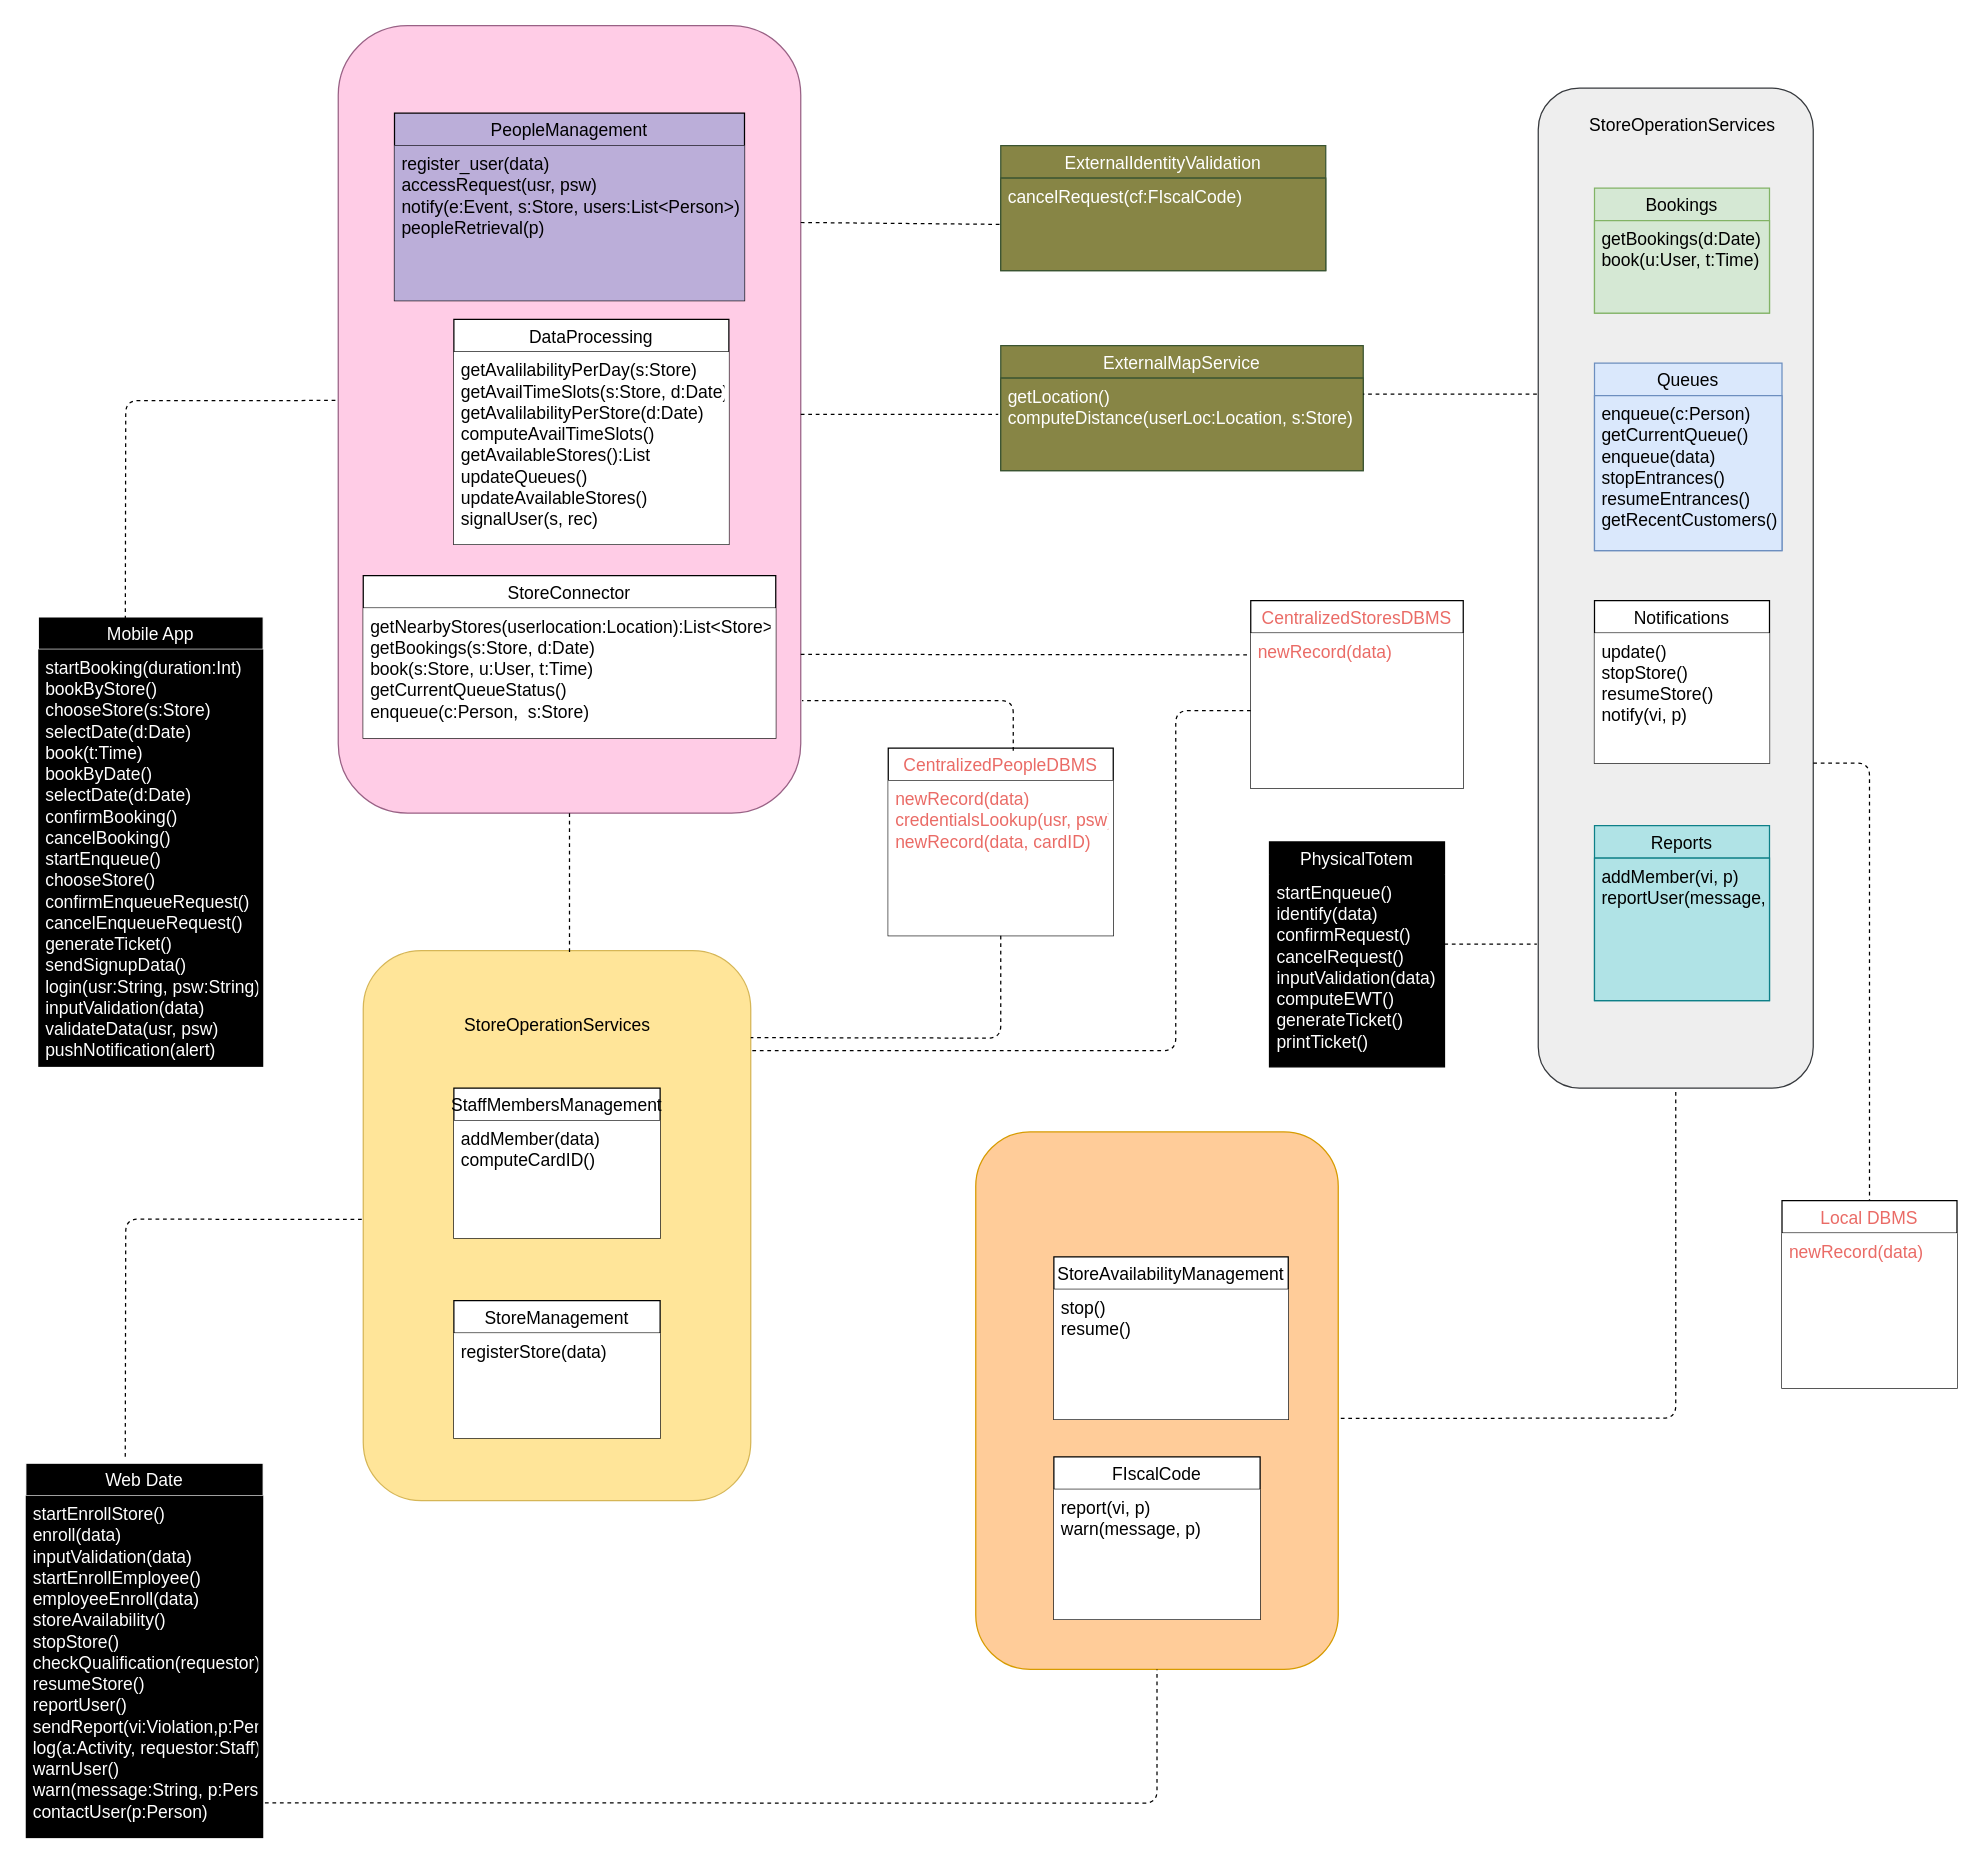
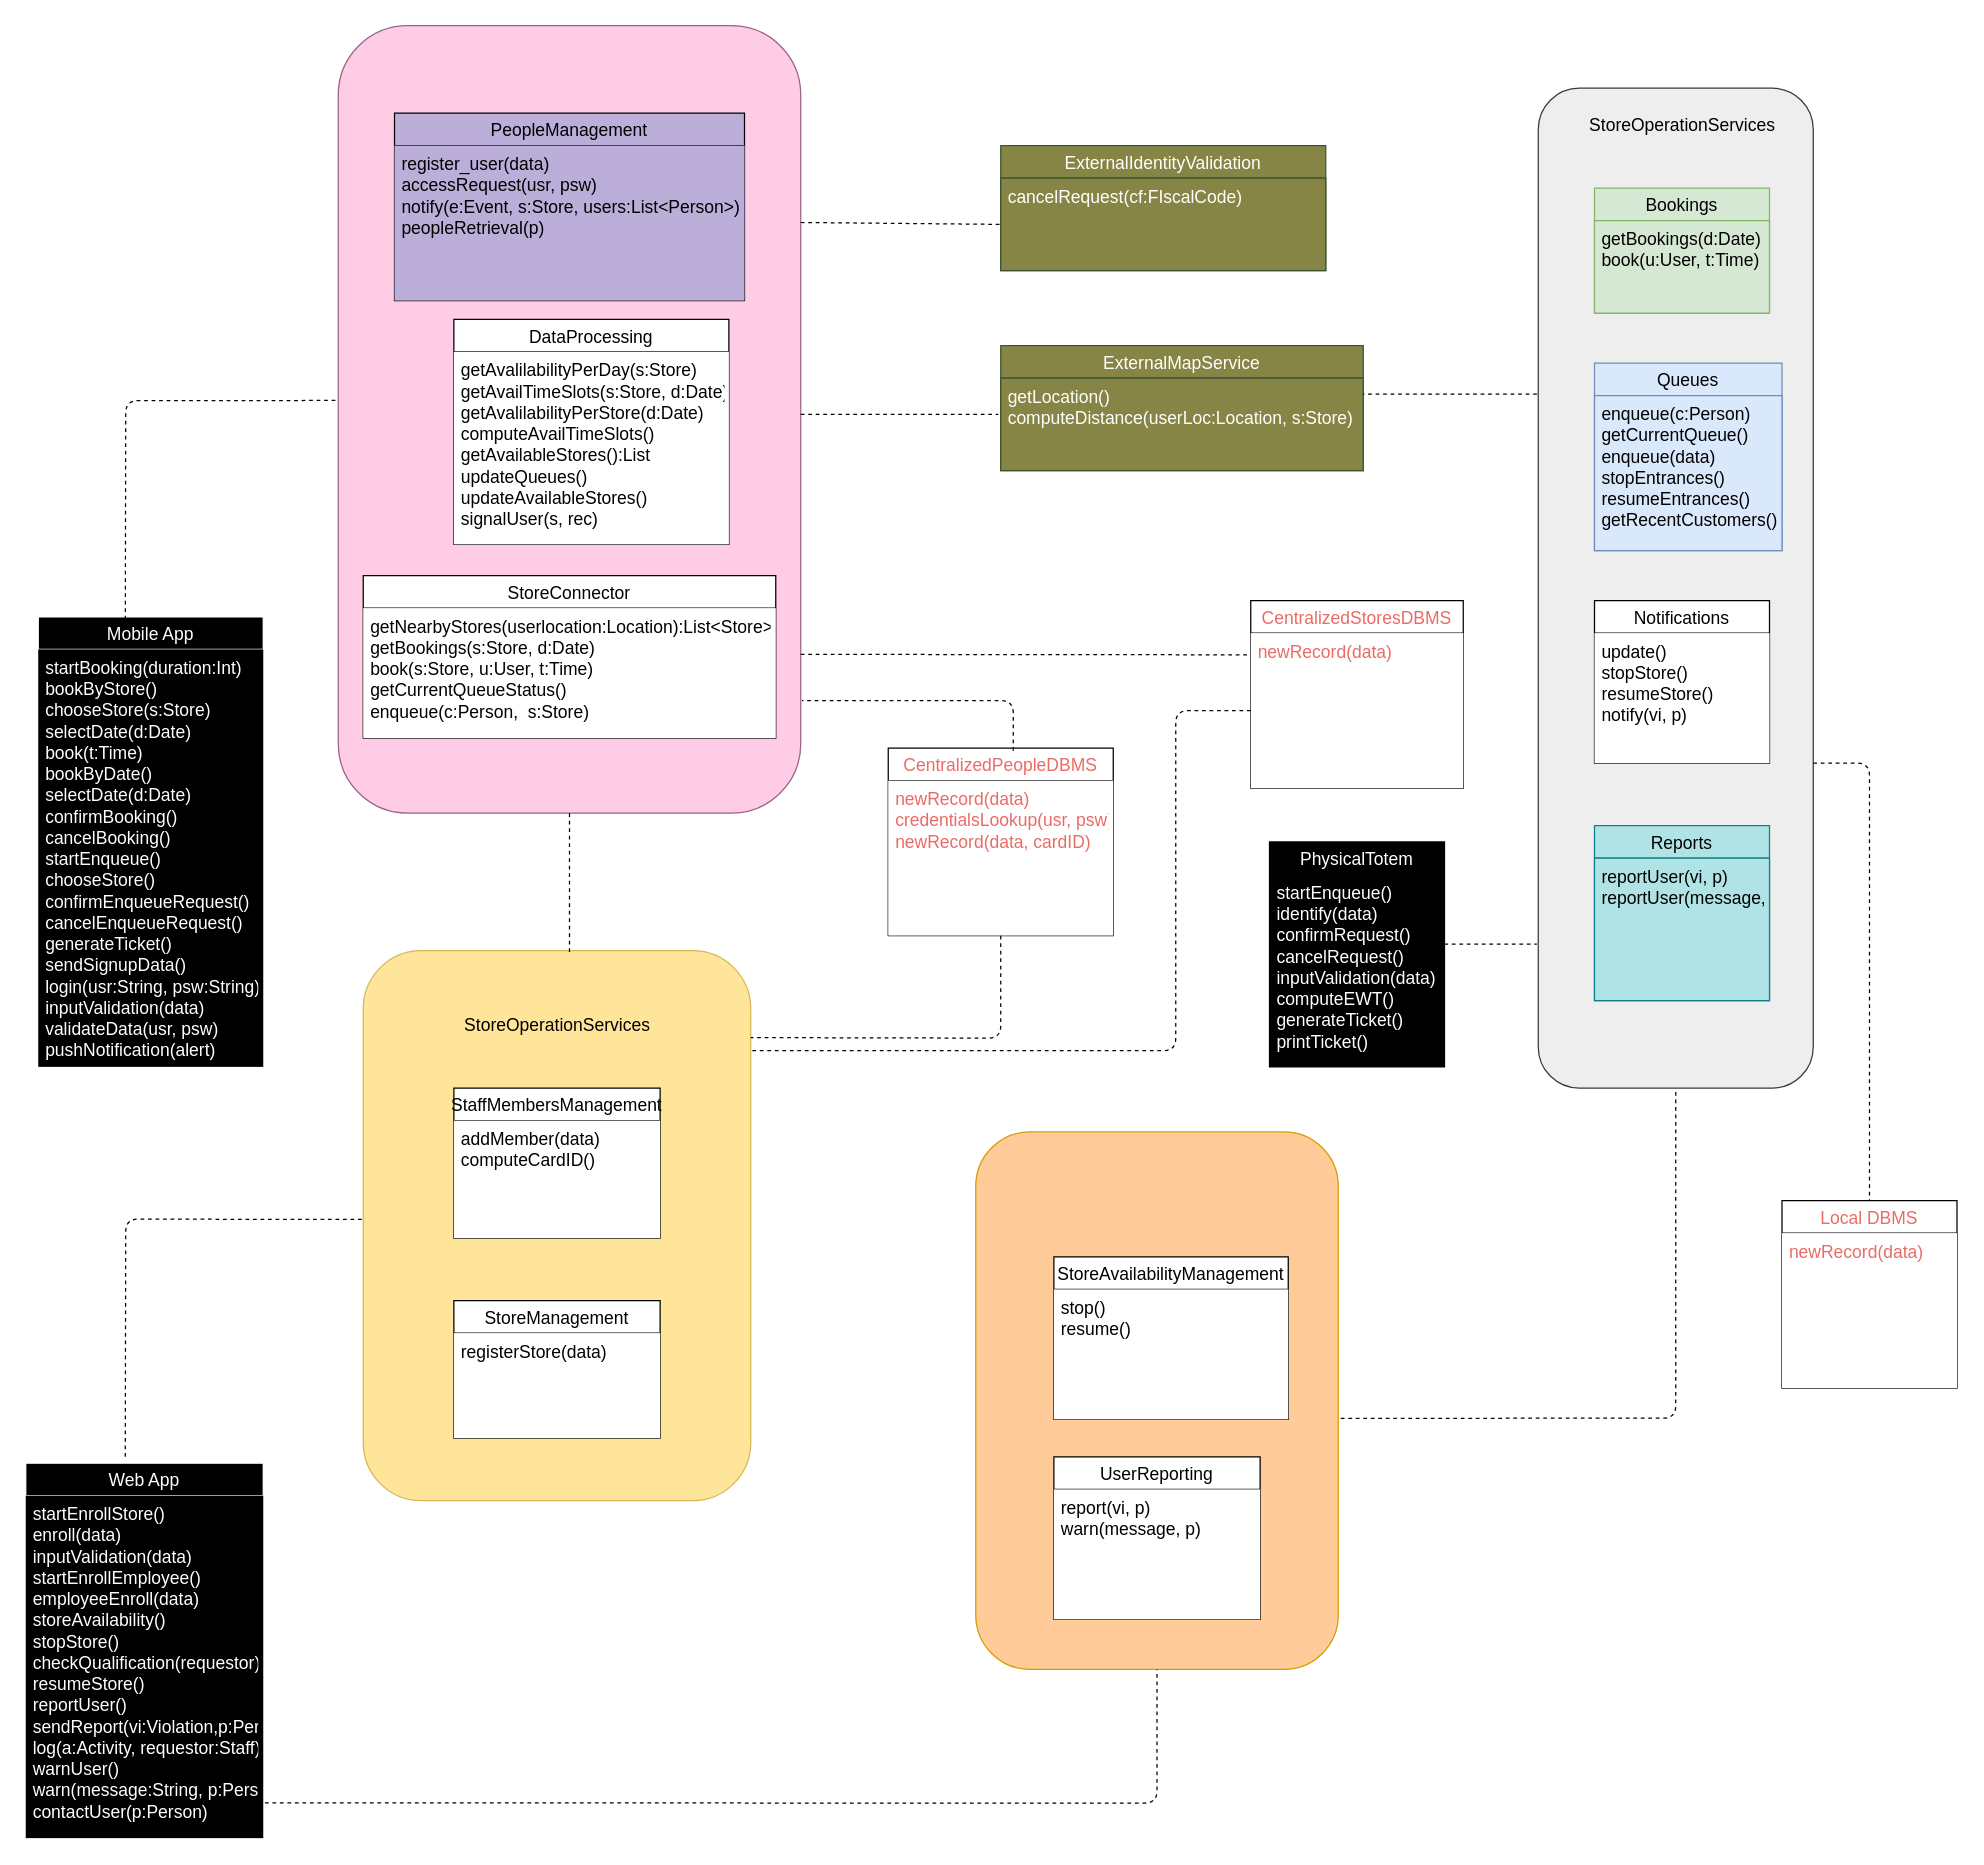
node "addMember(vi, p) reportUser(message, p)": label "addMember(vi, p) reportUser(message, p)" -> "reportUser(vi, p) reportUser(message, p)"
node "FIscalCode": label "FIscalCode" -> "UserReporting"
node "Web Date": label "Web Date" -> "Web App"
